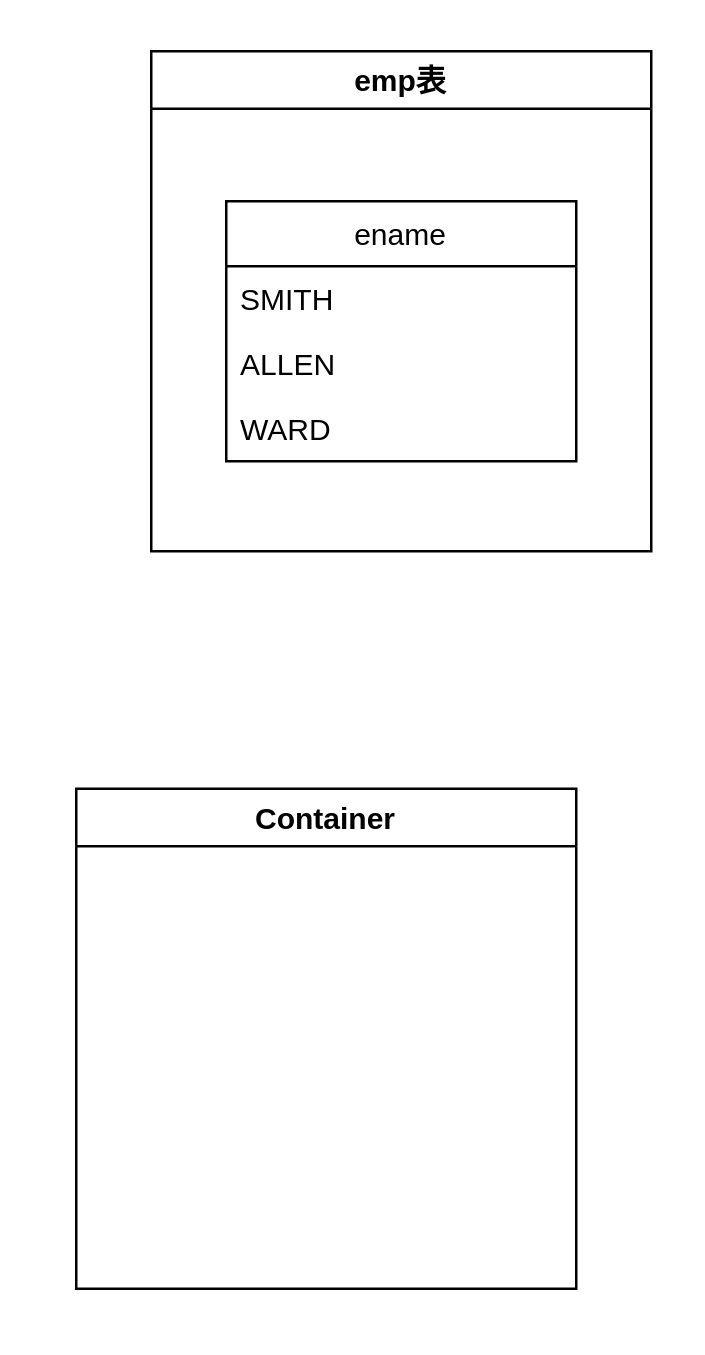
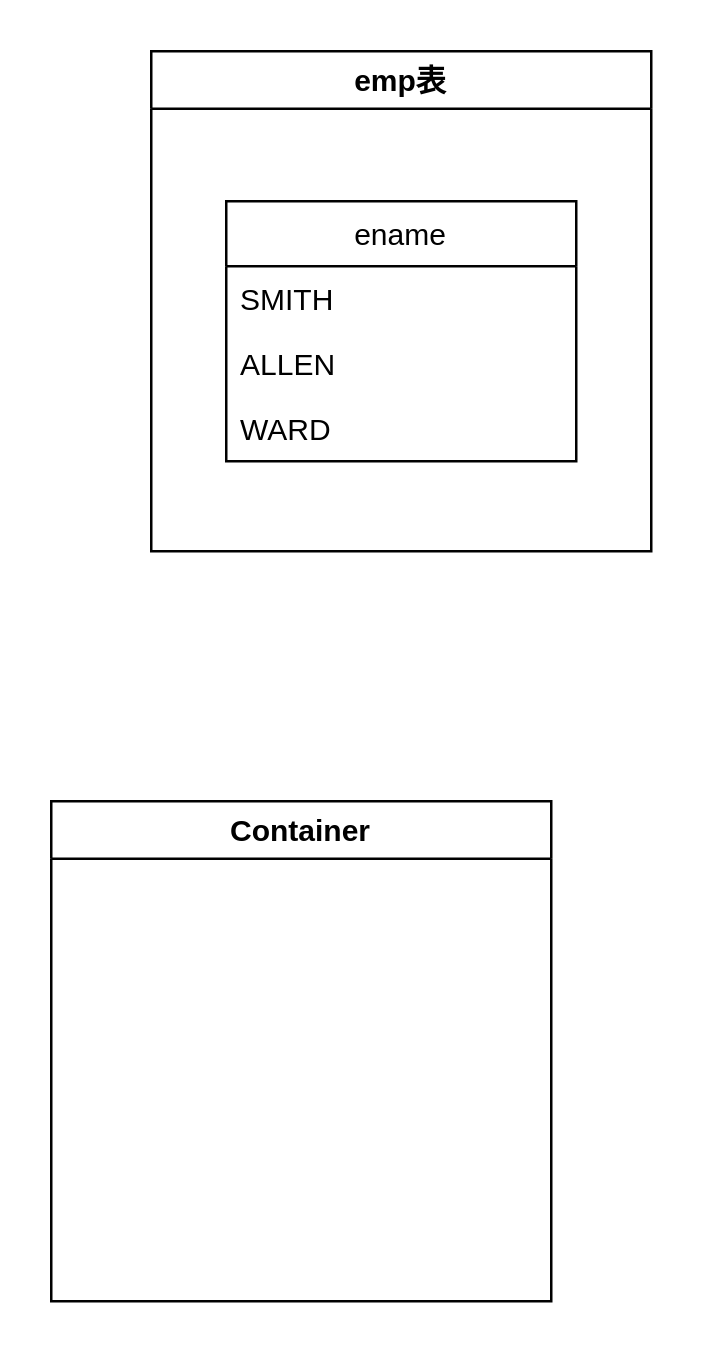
node "Container": moved (326, 1039) -> (301, 1051)
